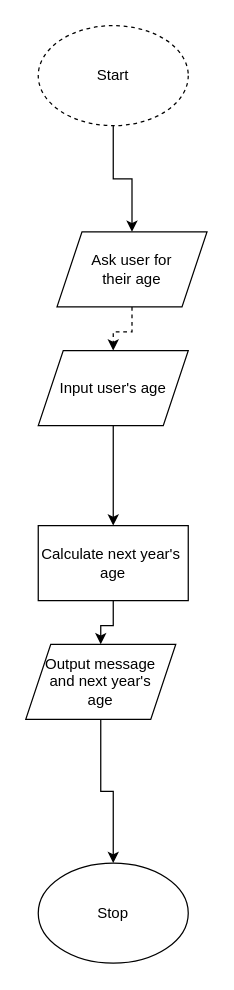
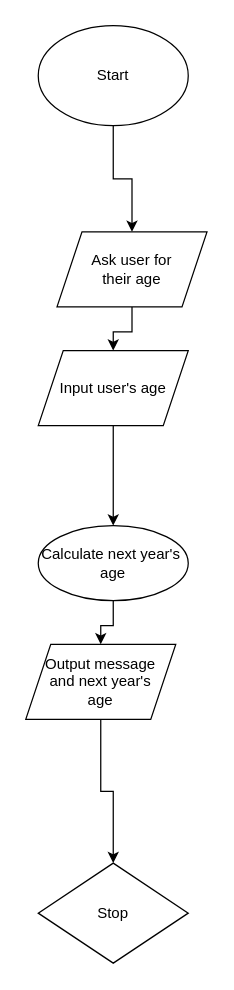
node "Start": style dashed -> solid
edge "Ask user for their age" -> "Input user's age": style dashed -> solid
node "Calculate next year's age": shape rectangle -> ellipse
node "Stop": shape ellipse -> diamond
